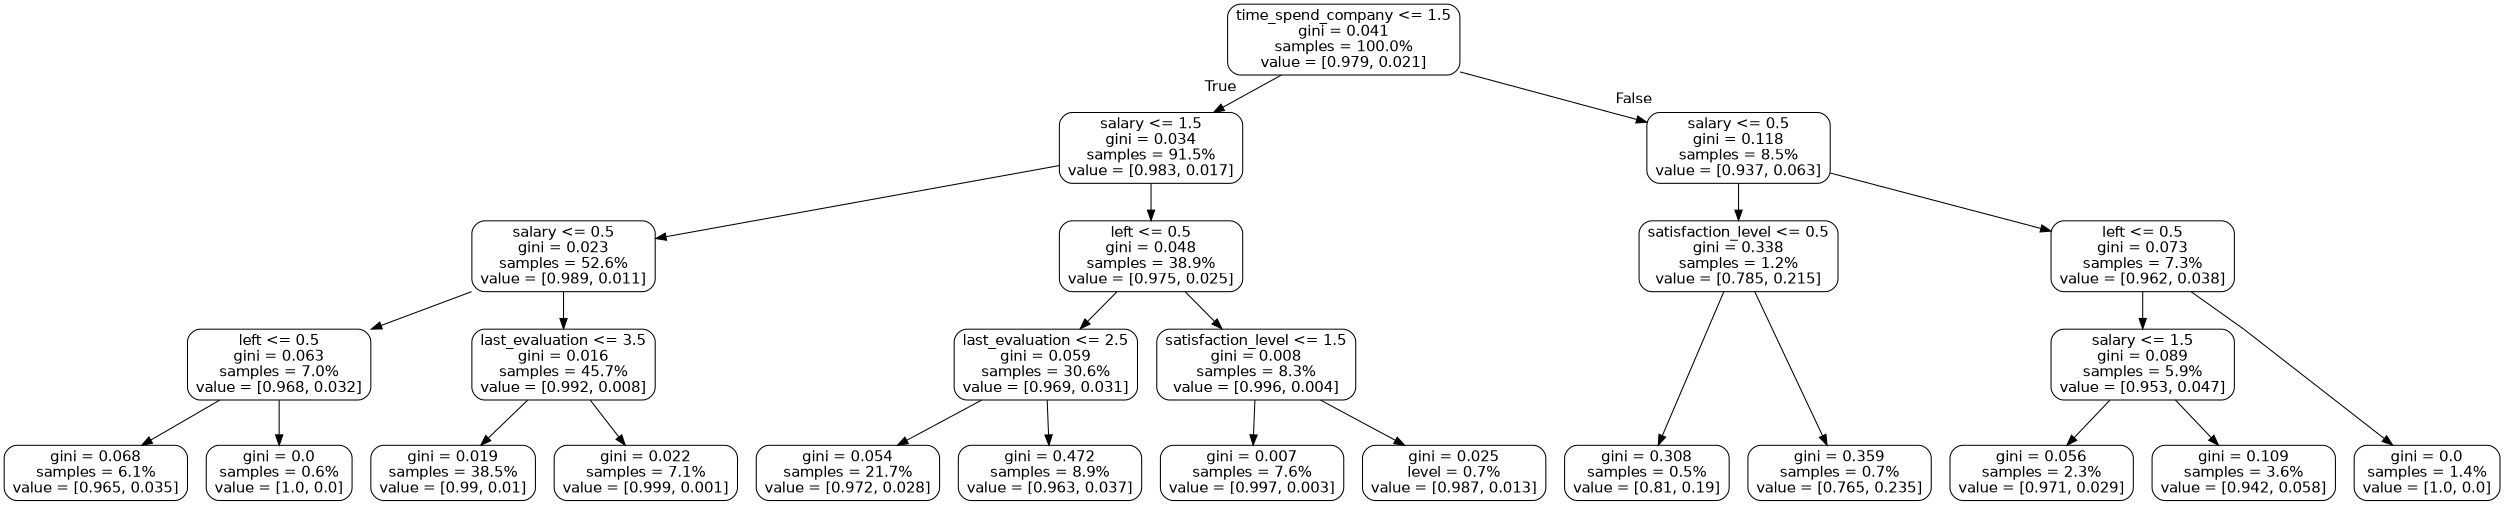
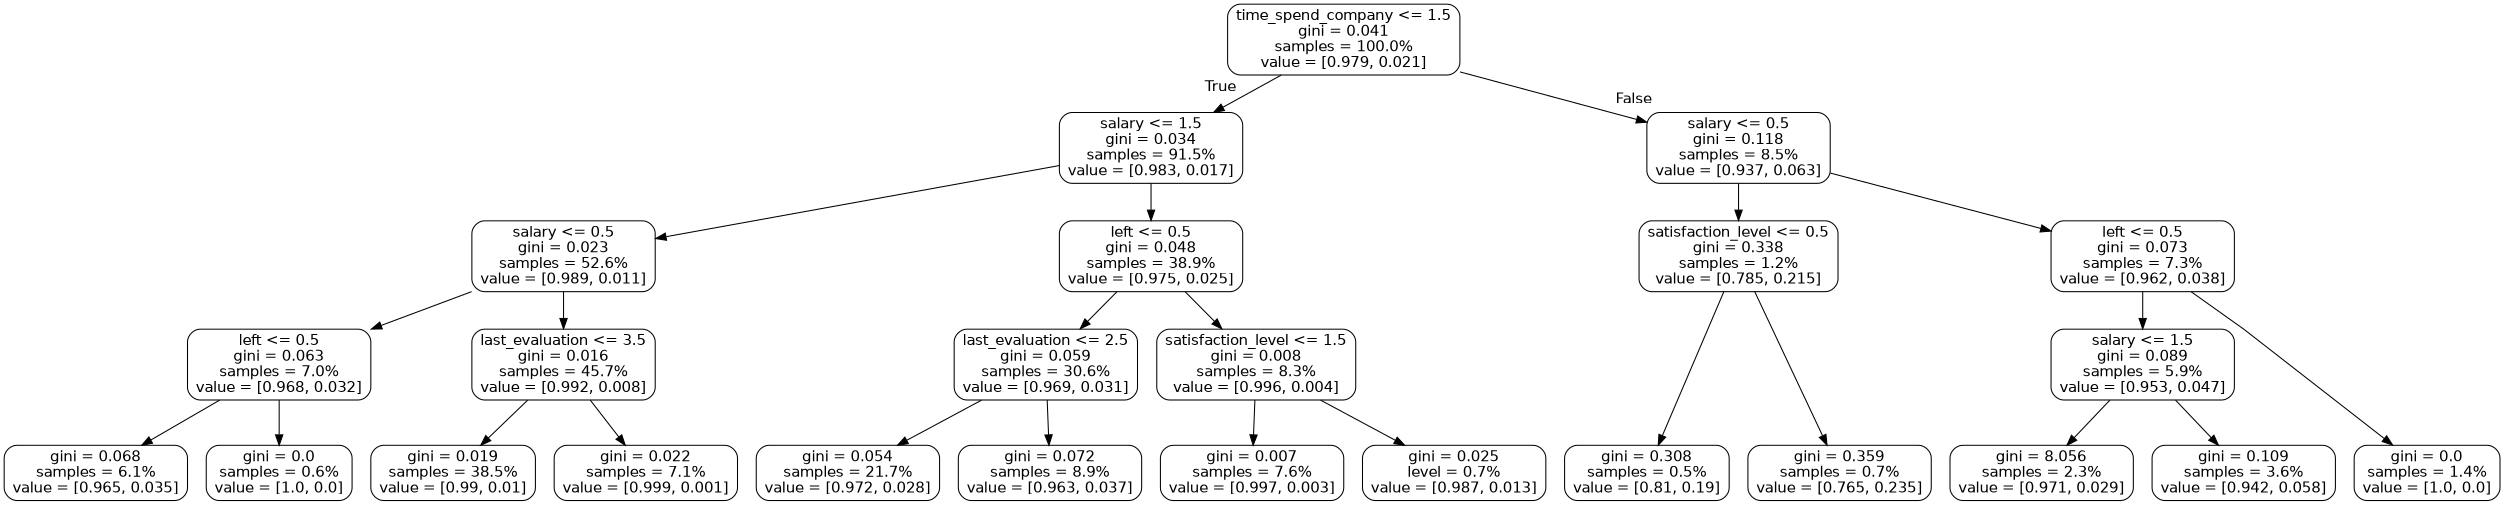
node "gini = 0.472 samples = 8.9% value = [0.963, 0.037]": label "gini = 0.472 samples = 8.9% value = [0.963, 0.037]" -> "gini = 0.072 samples = 8.9% value = [0.963, 0.037]"
node "gini = 0.056 samples = 2.3% value = [0.971, 0.029]": label "gini = 0.056 samples = 2.3% value = [0.971, 0.029]" -> "gini = 8.056 samples = 2.3% value = [0.971, 0.029]"
